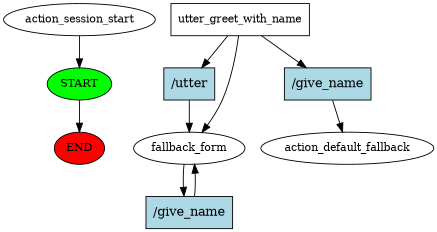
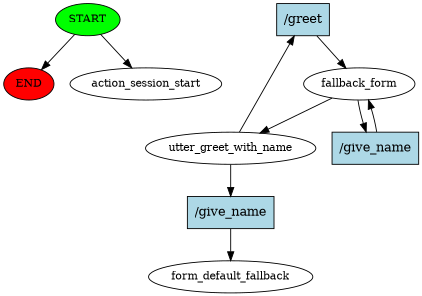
node "utter_greet_with_name": shape box -> ellipse
edge "action_session_start" -> "START": reversed
edge "utter_greet_with_name" -> "fallback_form": reversed
node "/utter": label "/utter" -> "/greet"
node "action_default_fallback": label "action_default_fallback" -> "form_default_fallback"
